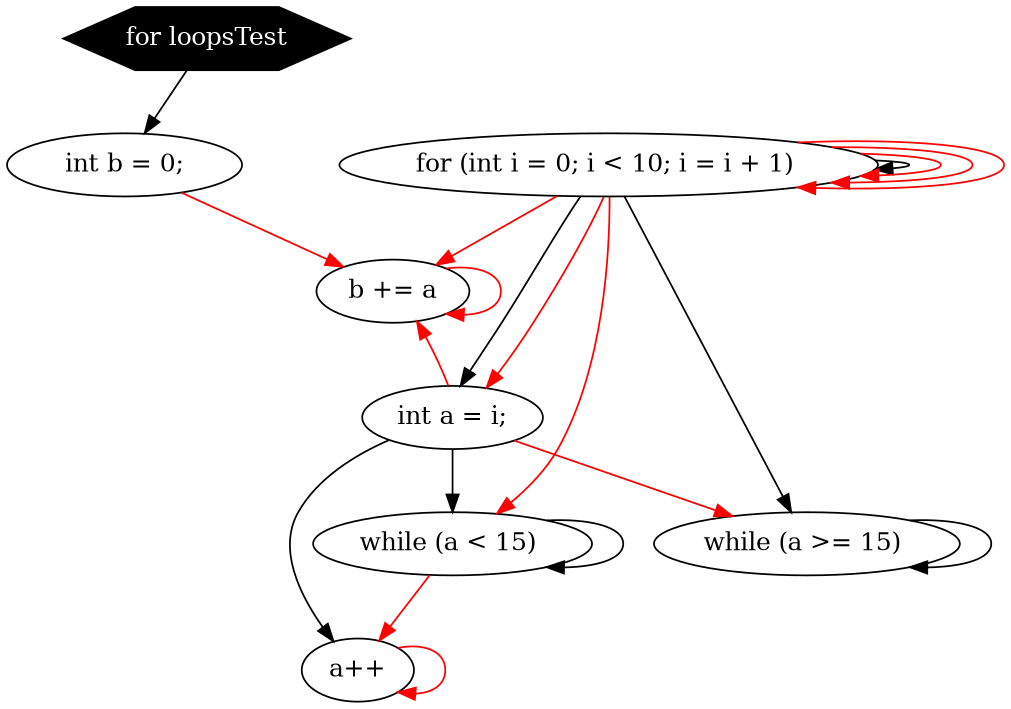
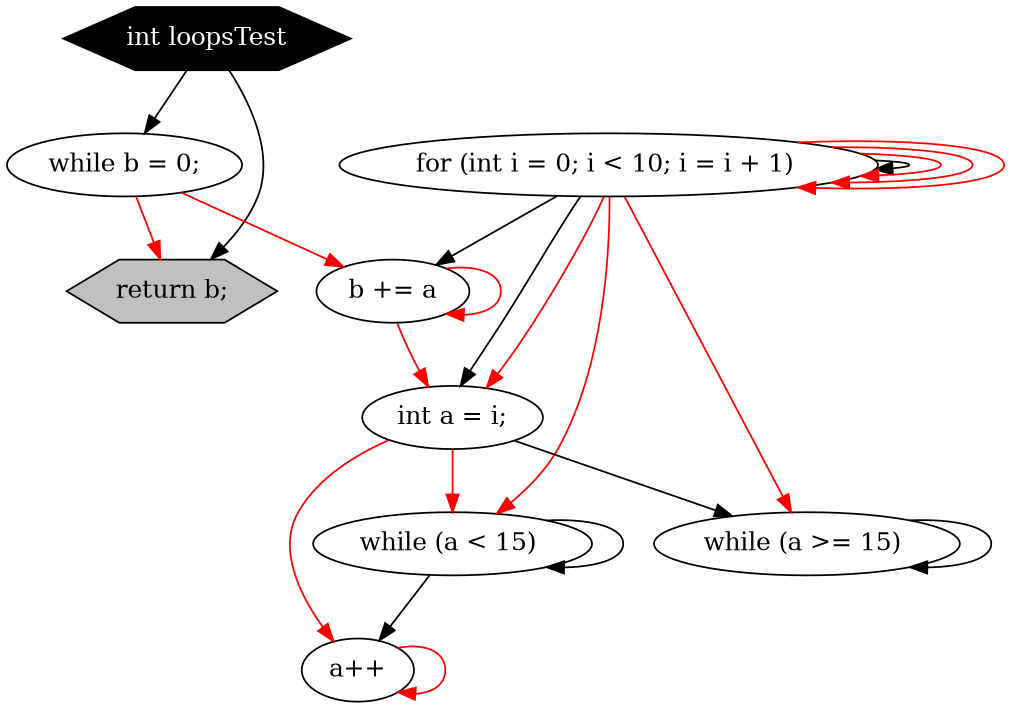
node "for loopsTest": label "for loopsTest" -> "int loopsTest"
node "int b = 0;": label "int b = 0;" -> "while b = 0;"
edge "for (int i = 0; i < 10; i = i + 1)" -> "b += a": color red -> black
node "return b;": added
edge "for (int i = 0; i < 10; i = i + 1)" -> "while (a >= 15)": color black -> red
edge "int a = i;" -> "b += a": reversed
edge "int a = i;" -> "while (a < 15)": color black -> red
edge "int a = i;" -> "while (a >= 15)": color red -> black
edge "int a = i;" -> "a++": color black -> red
edge "while (a < 15)" -> "a++": color red -> black
